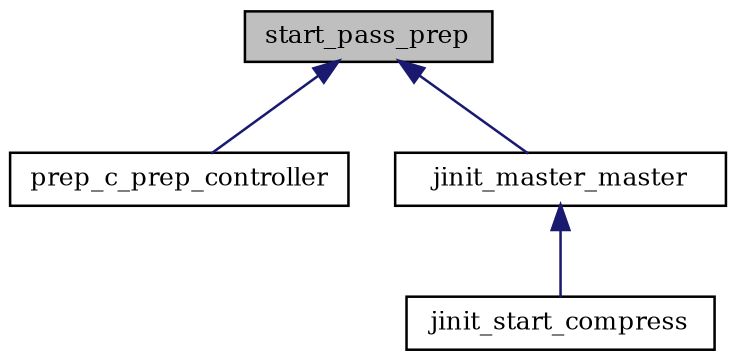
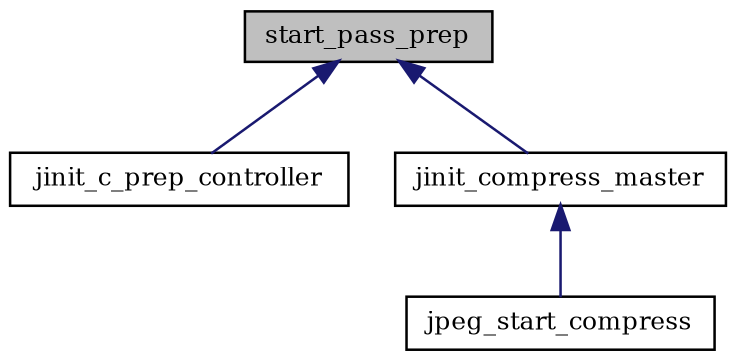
node "prep_c_prep_controller": label "prep_c_prep_controller" -> "jinit_c_prep_controller"
node "jinit_master_master": label "jinit_master_master" -> "jinit_compress_master"
node "jinit_start_compress": label "jinit_start_compress" -> "jpeg_start_compress"
